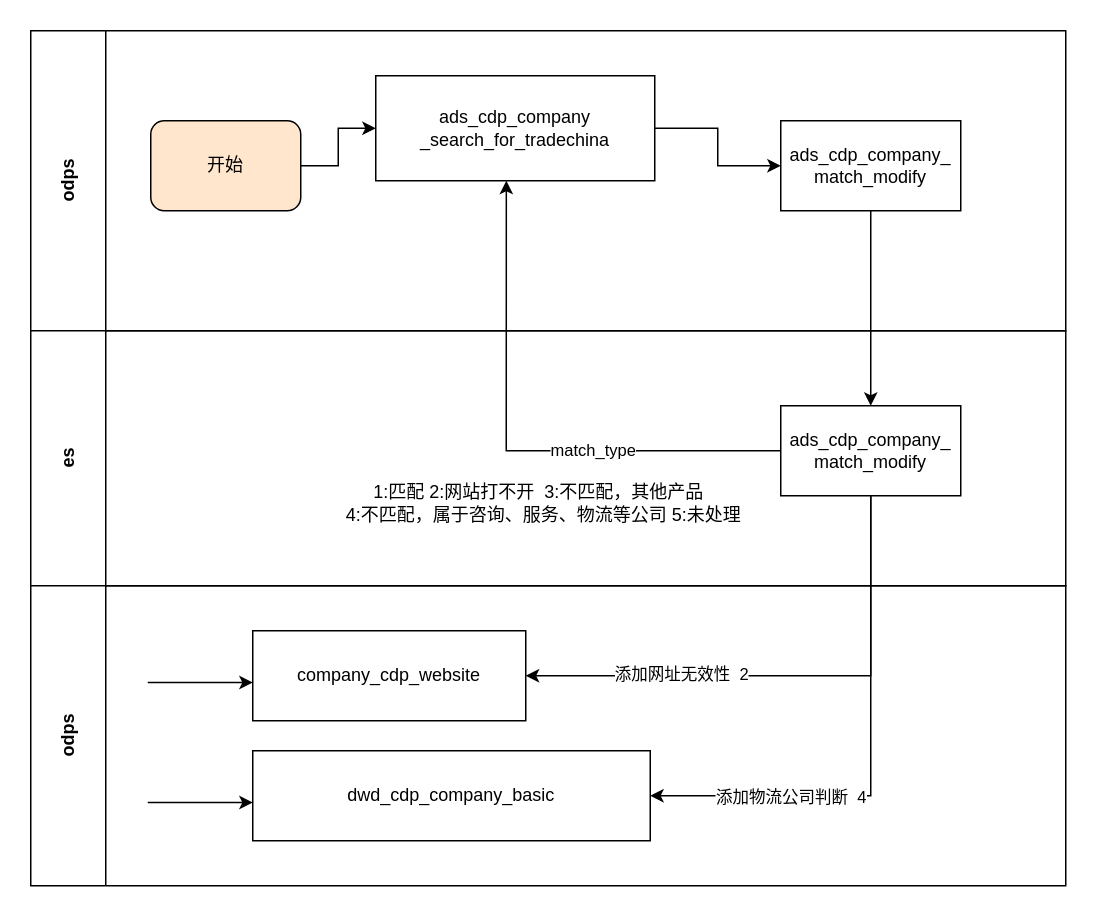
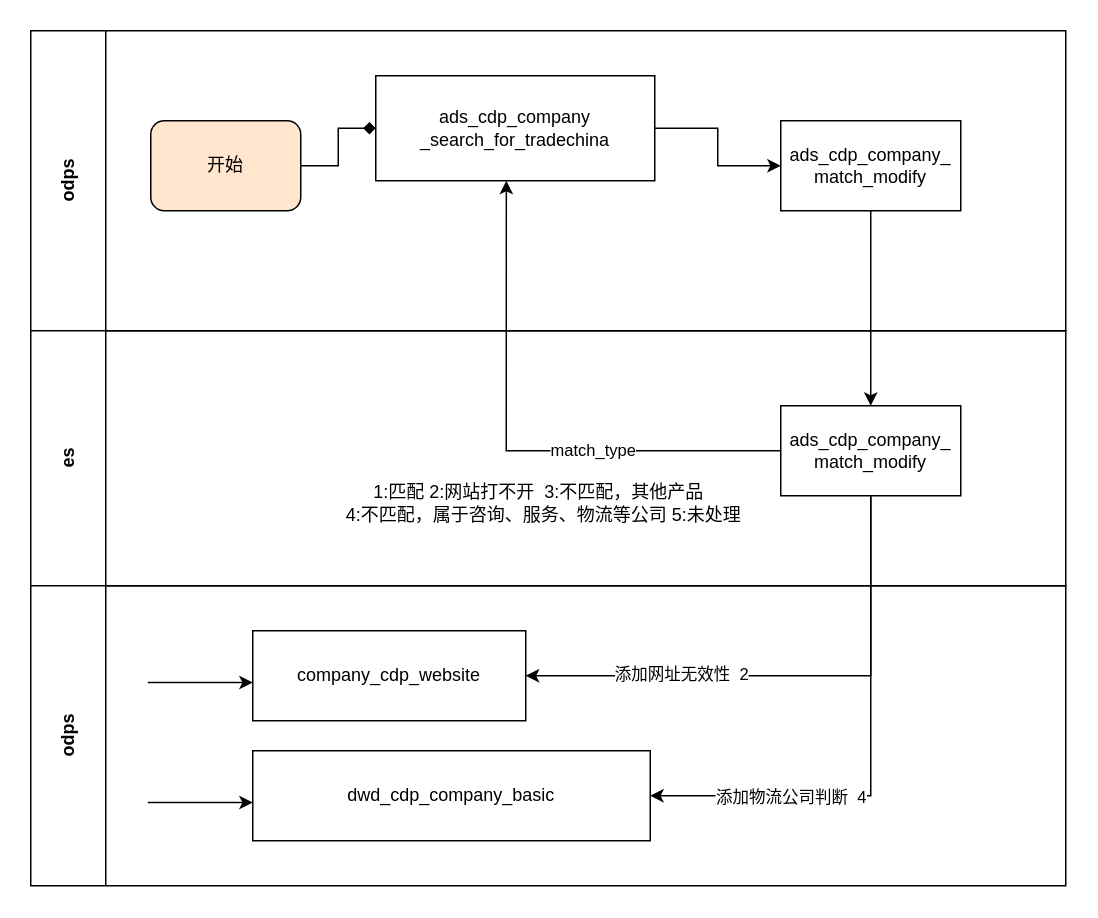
edge "开始" -> "ads_cdp_company _search_for_tradechina": arrowhead classic -> diamond
